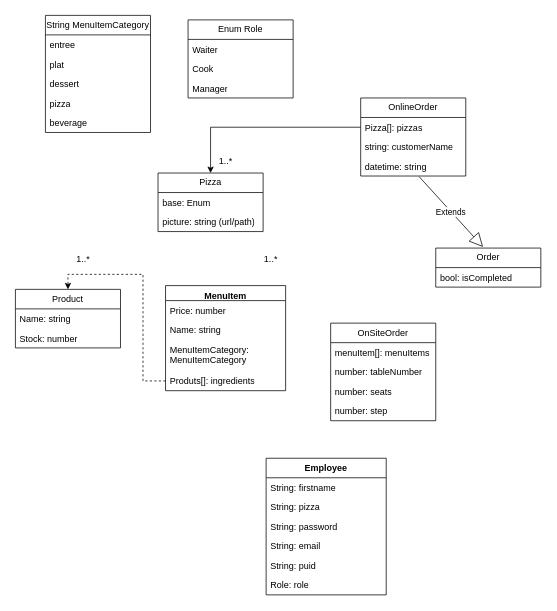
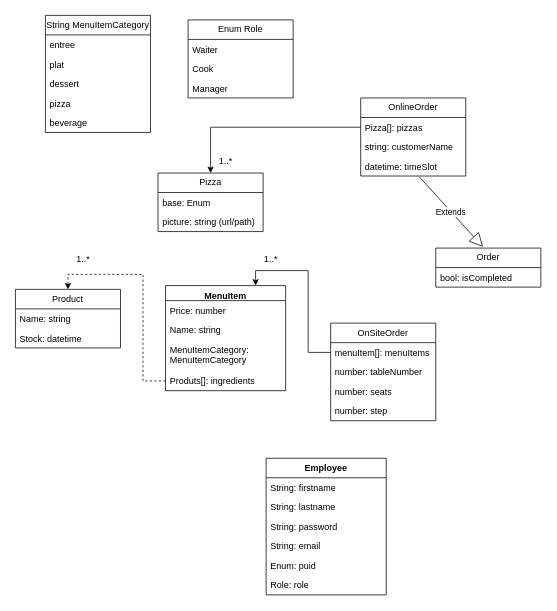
node "datetime: string": label "datetime: string" -> "datetime: timeSlot"
edge "menuItem[]: menuItems" -> "MenuItem": added
node "Stock: number": label "Stock: number" -> "Stock: datetime"
node "String: pizza": label "String: pizza" -> "String: lastname"
node "String: puid": label "String: puid" -> "Enum: puid"
